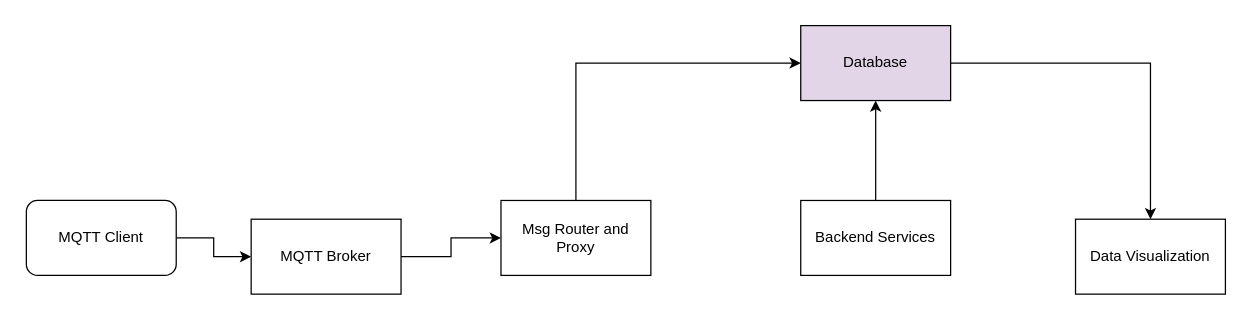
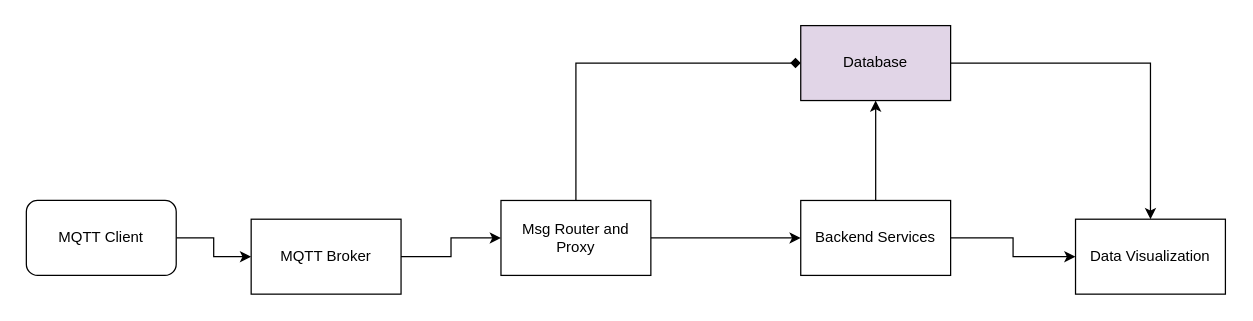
edge "Msg Router and Proxy" -> "Database": arrowhead classic -> diamond
edge "Msg Router and Proxy" -> "Backend Services": added
edge "Backend Services" -> "Data Visualization": added
